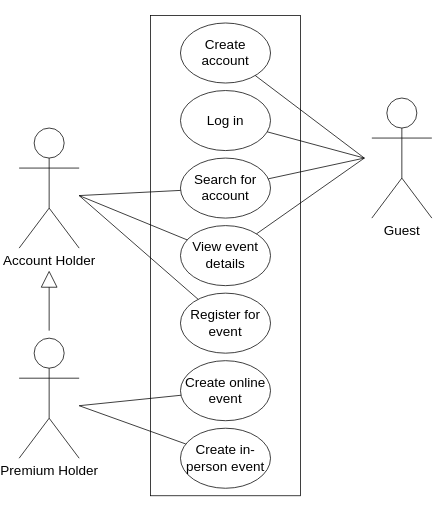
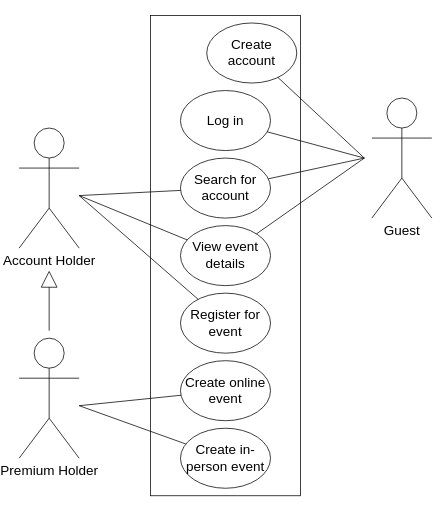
node "Create account": moved (225, 53) -> (252, 53)
